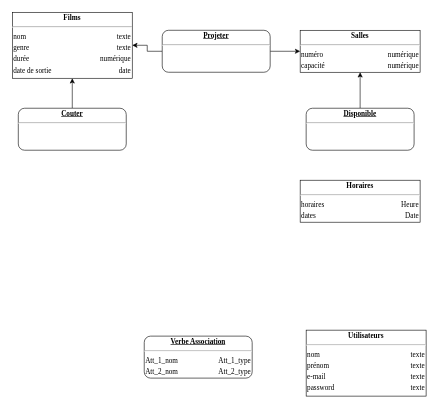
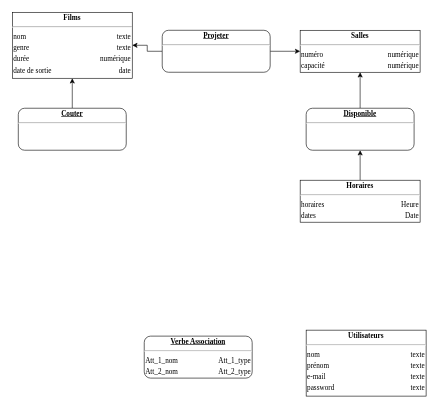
edge "Horaires horaires Heure dates Date" -> "Disponible": added
